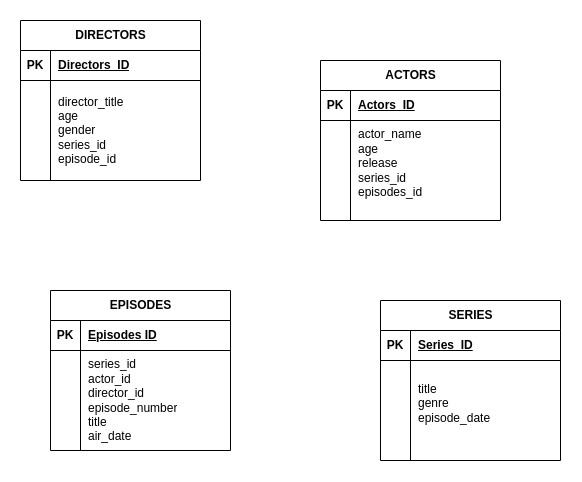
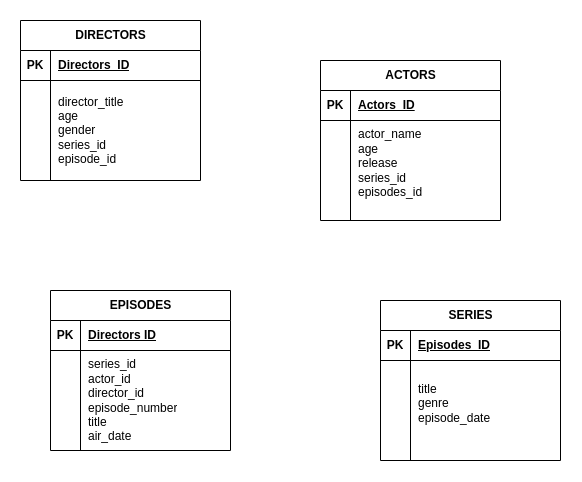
node "Episodes ID": label "Episodes ID" -> "Directors ID"
node "Series_ID": label "Series_ID" -> "Episodes_ID"
